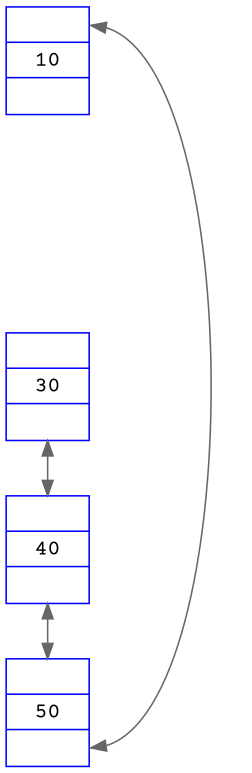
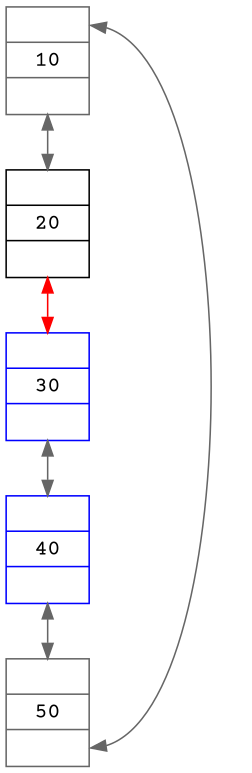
node "10": color blue -> gray40
node "20": added
node "50": color blue -> gray40
